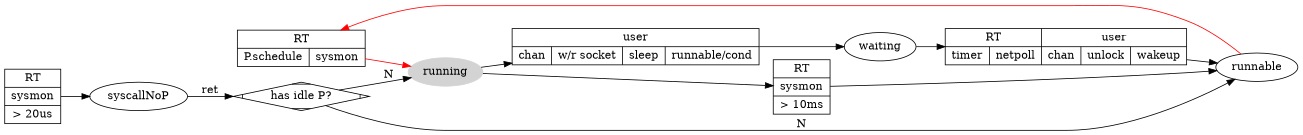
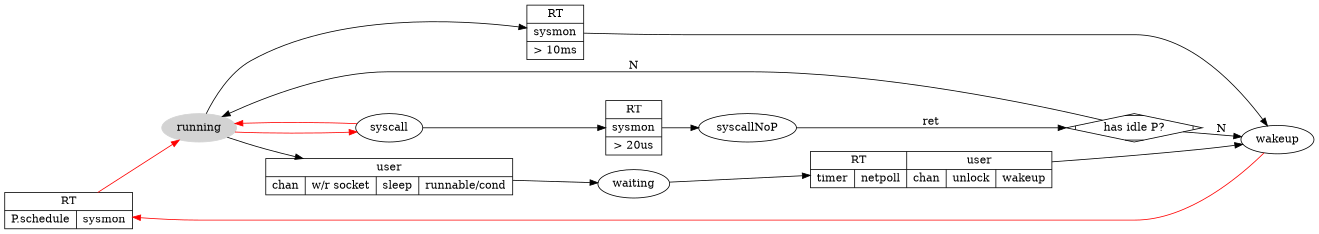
node "runnable": label "runnable" -> "wakeup"
node "syscall": added
